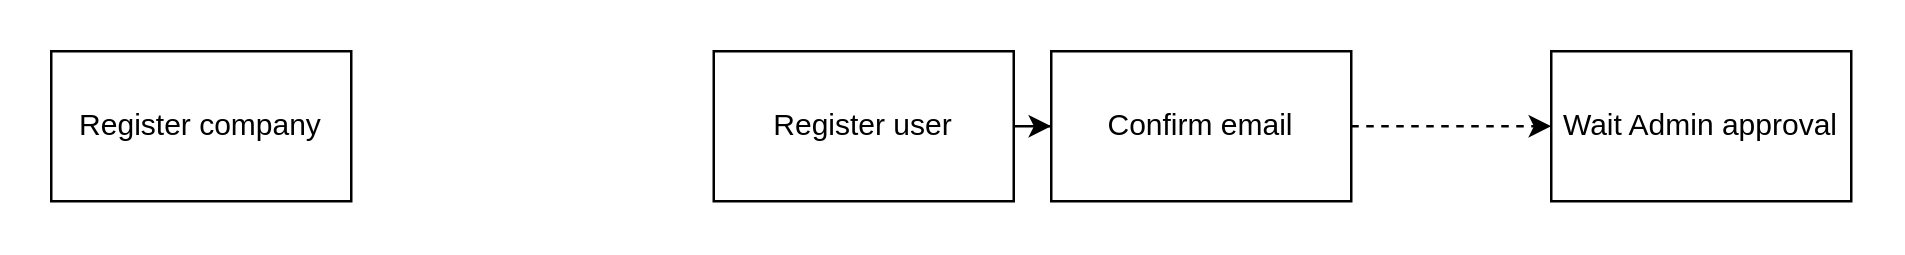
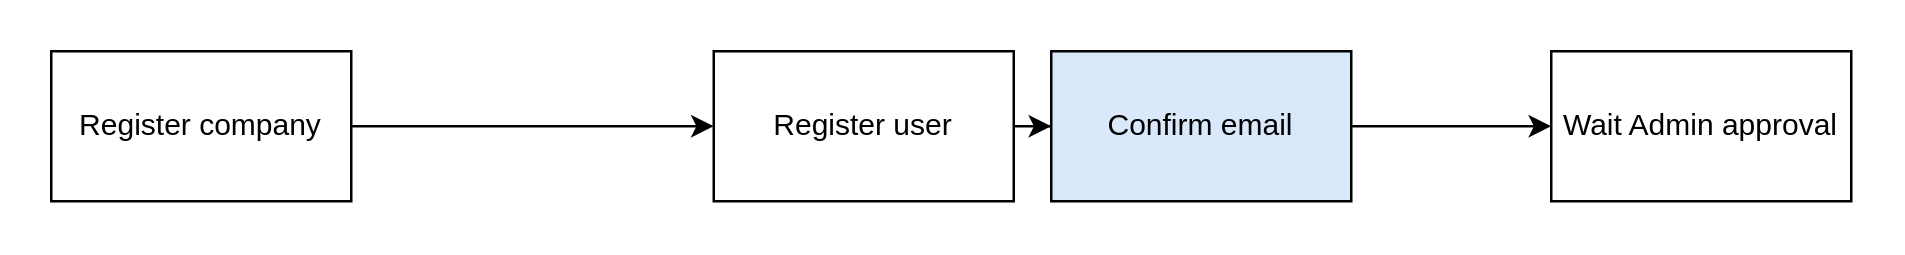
edge "Register company" -> "Register user": added
node "Confirm email": fillcolor #ffffff -> #dae8fc
edge "Confirm email" -> "Wait Admin approval": style dashed -> solid
